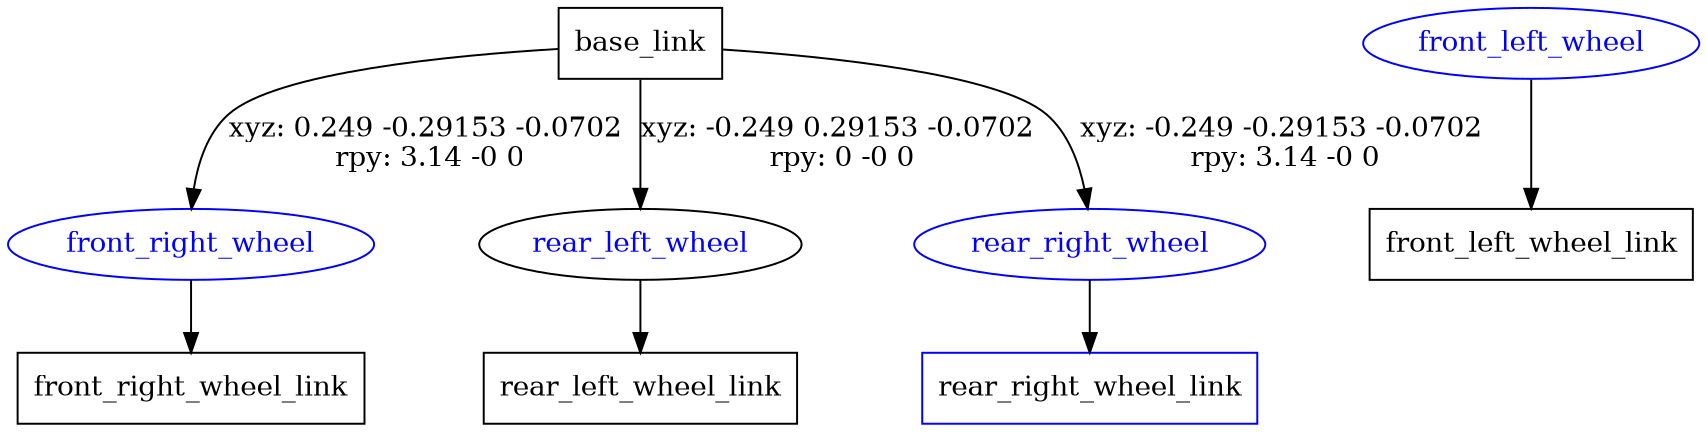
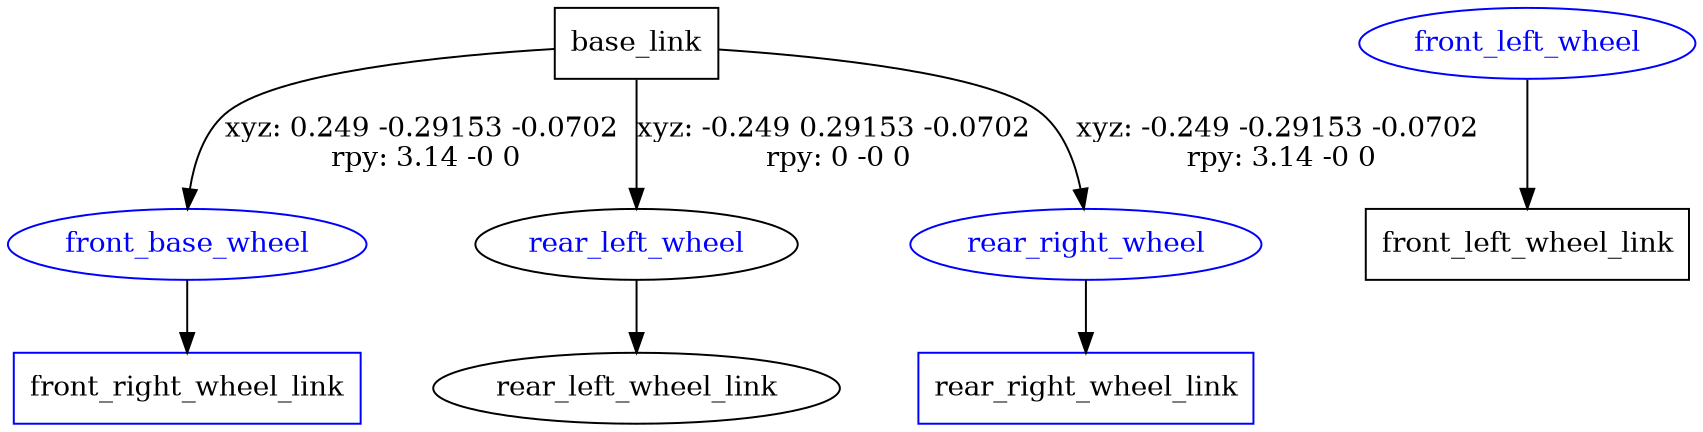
node "front_right_wheel": label "front_right_wheel" -> "front_base_wheel"
node "front_right_wheel_link": color black -> blue
node "rear_left_wheel_link": shape box -> ellipse
